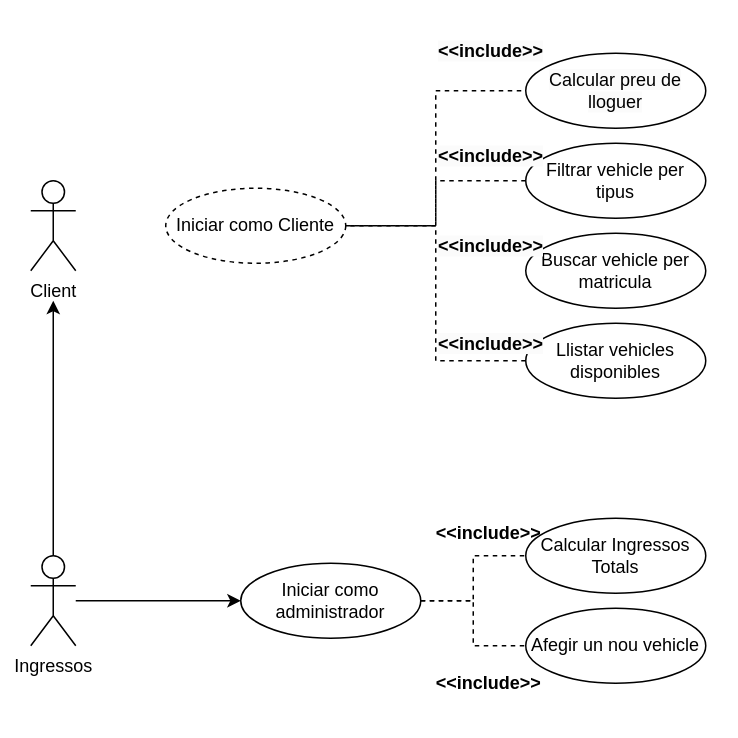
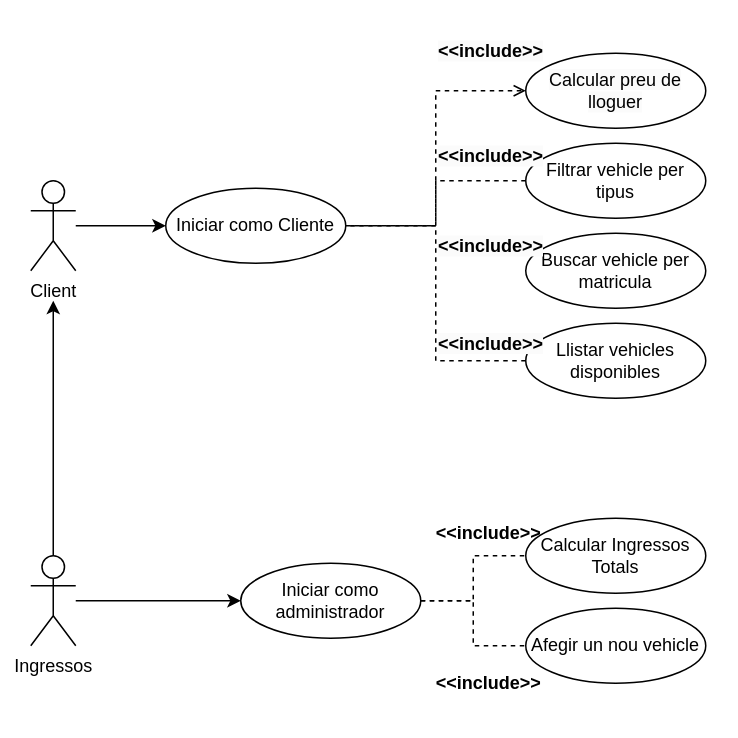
edge "Calcular preu de lloguer" -- "Iniciar como Cliente": arrowhead none -> open
edge "Client" -> "Iniciar como Cliente": added
node "Iniciar como Cliente": style dashed -> solid
